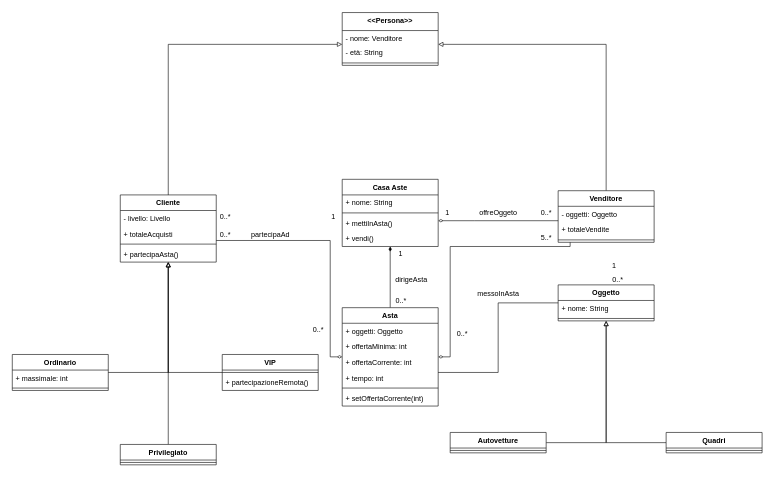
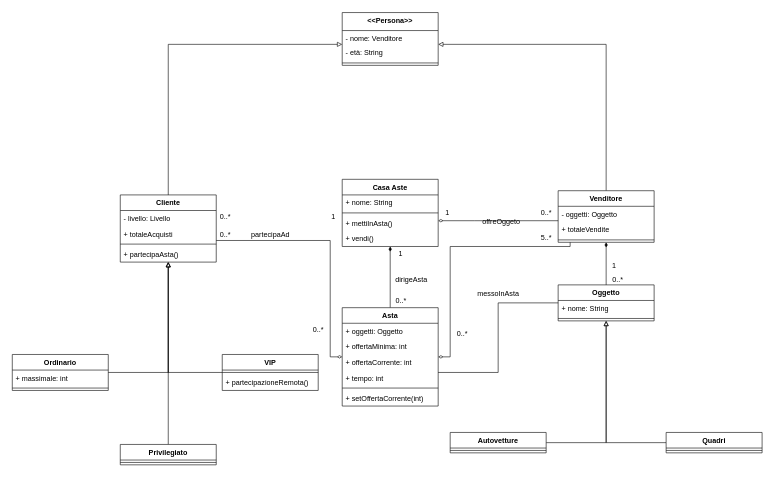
node "offreOggeto": moved (498, 213) -> (501, 222)
edge "Oggetto" -> "Venditore": added
